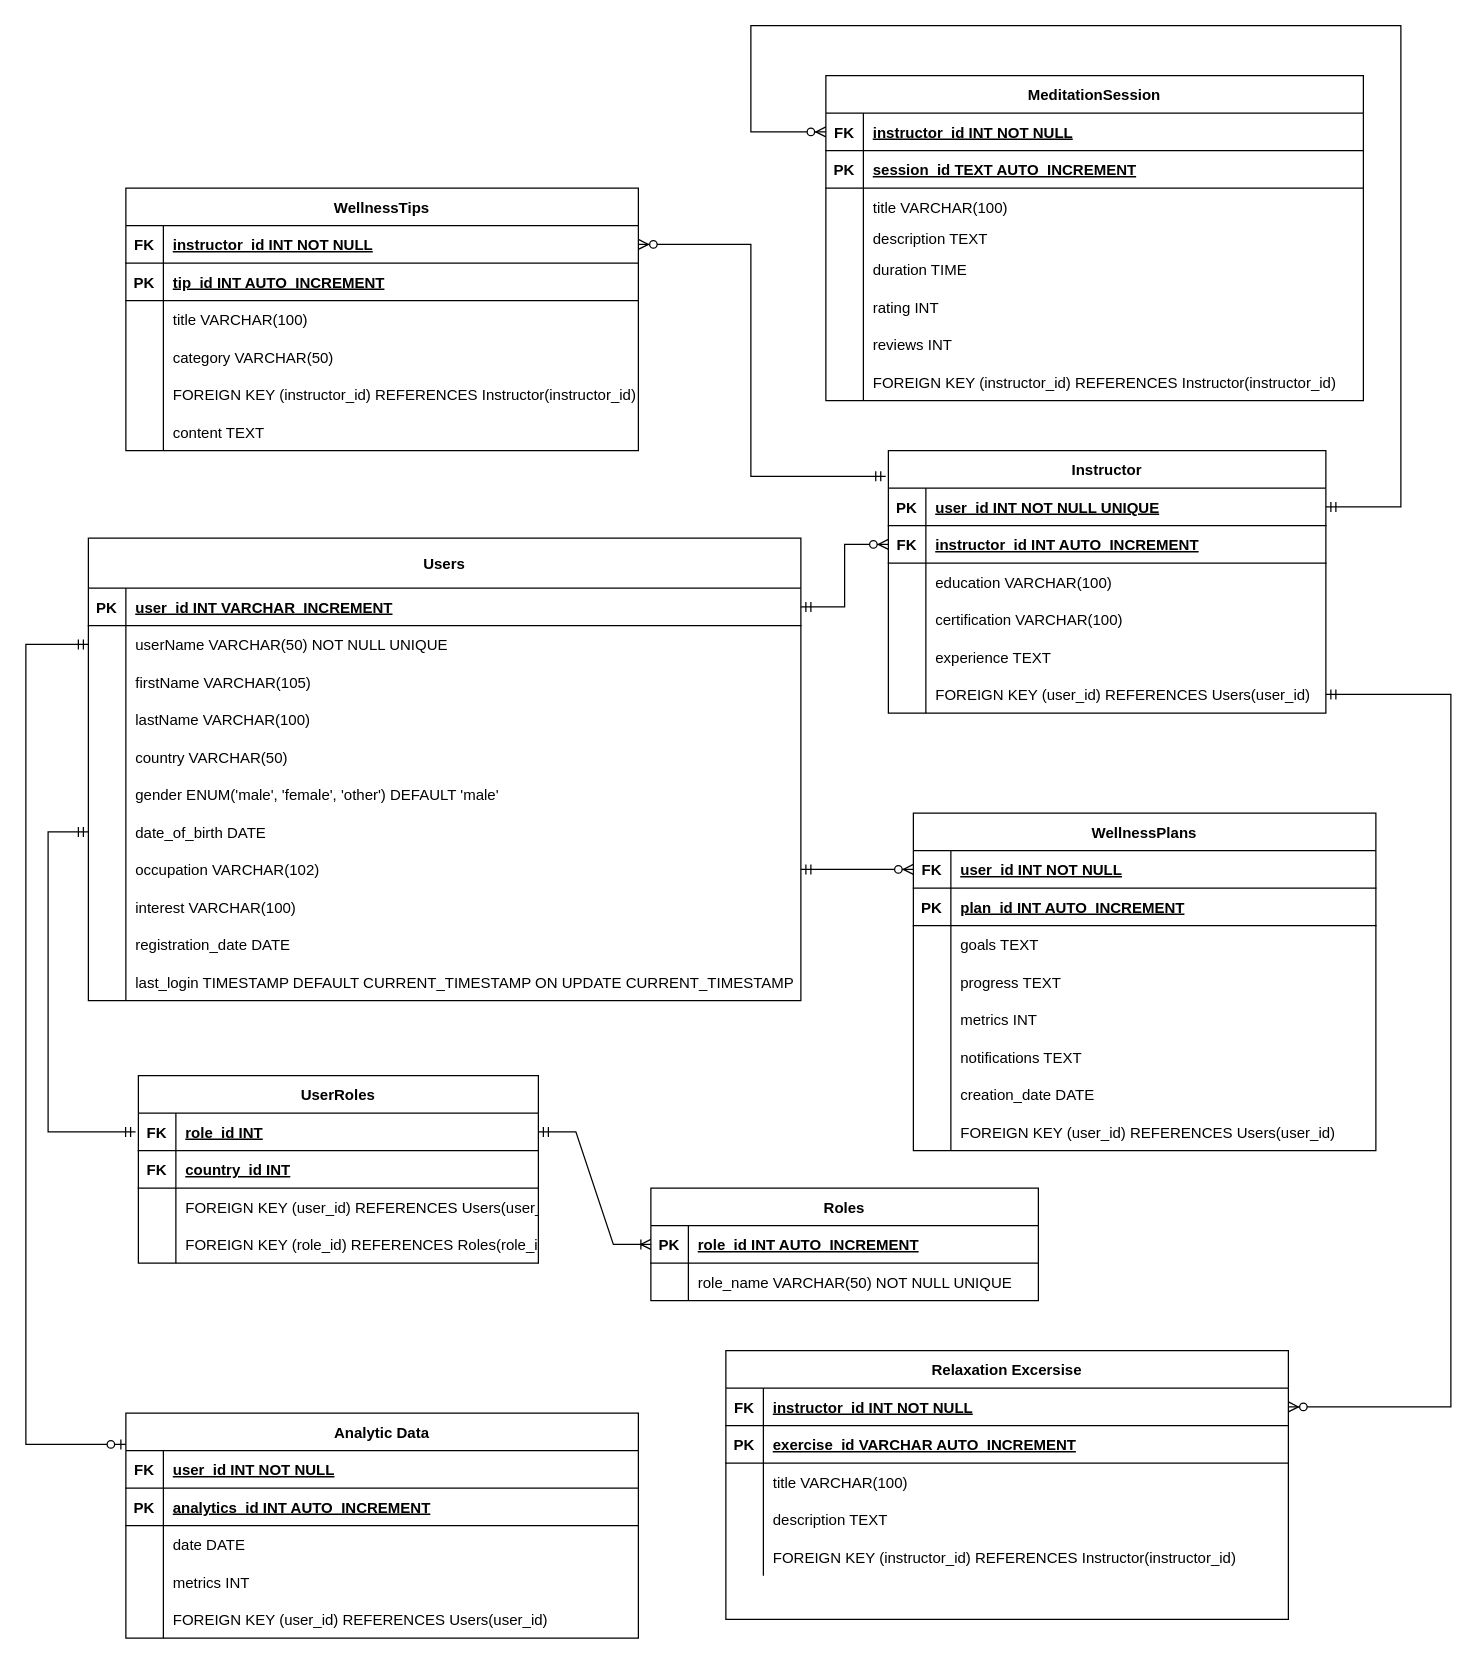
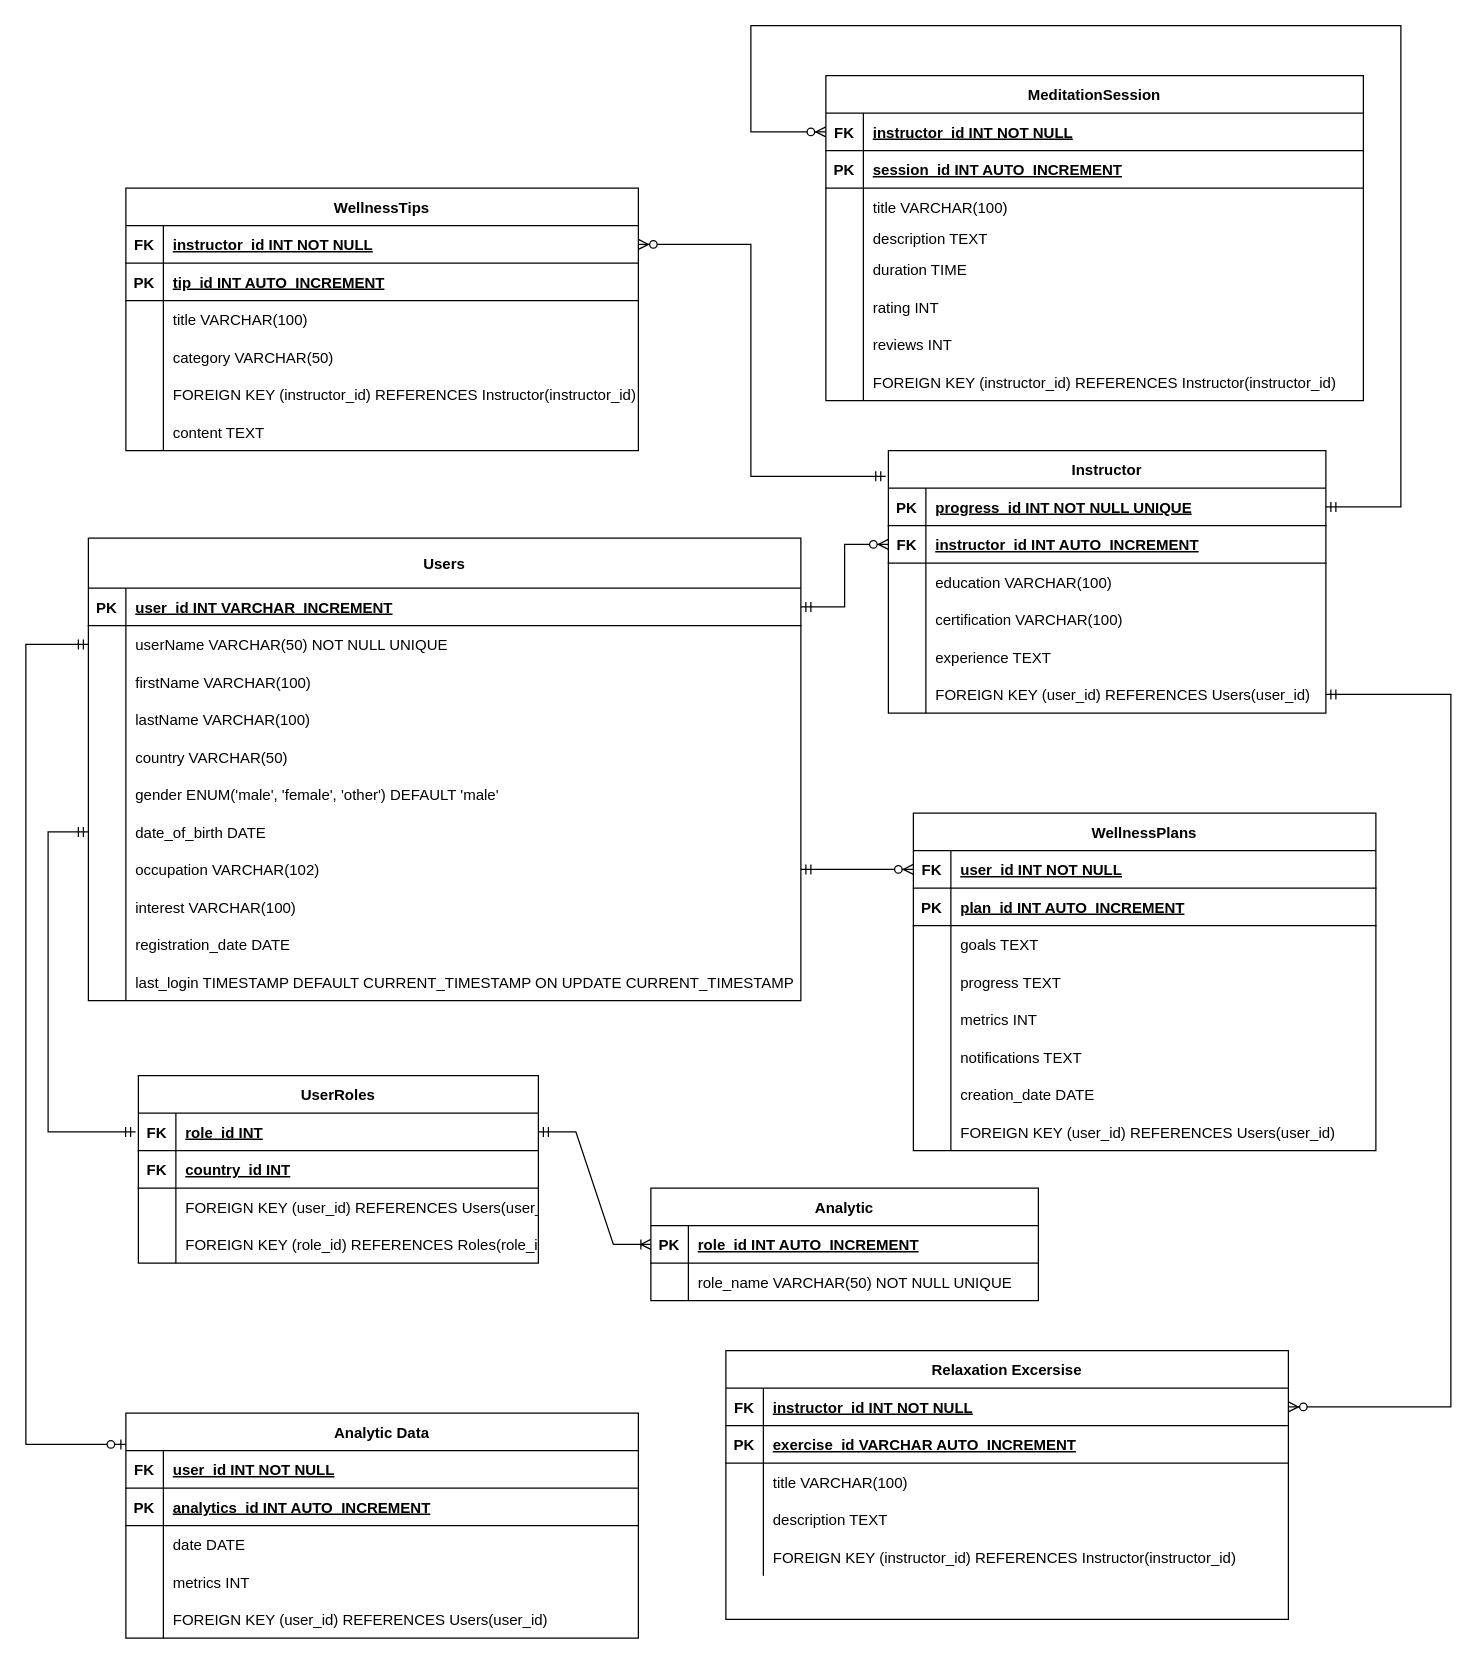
node "session_id TEXT AUTO_INCREMENT": label "session_id TEXT AUTO_INCREMENT" -> "session_id INT AUTO_INCREMENT"
node "user_id INT NOT NULL UNIQUE": label "user_id INT NOT NULL UNIQUE" -> "progress_id INT NOT NULL UNIQUE"
node "firstName VARCHAR(105)": label "firstName VARCHAR(105)" -> "firstName VARCHAR(100)"
node "Roles": label "Roles" -> "Analytic"
